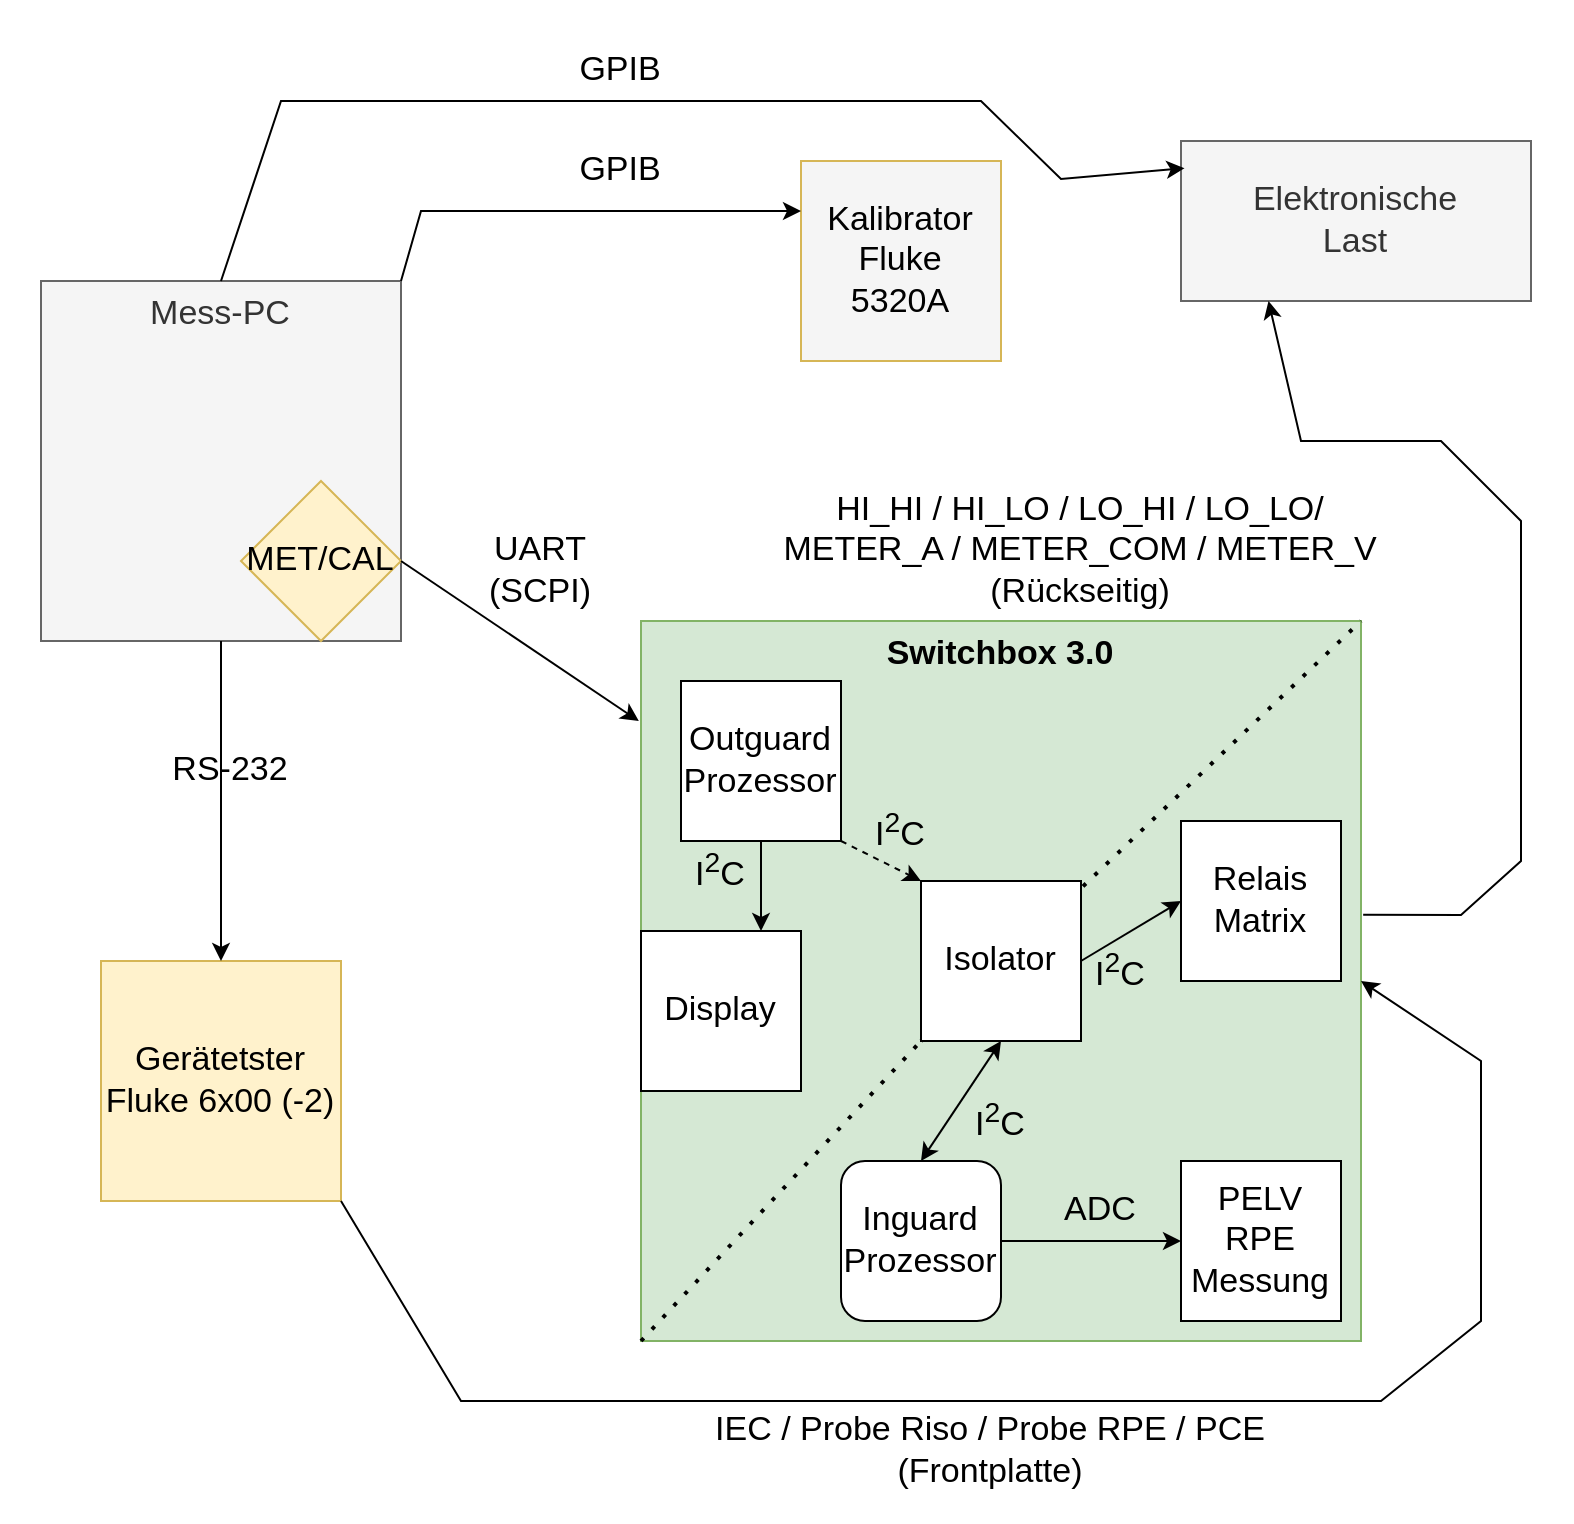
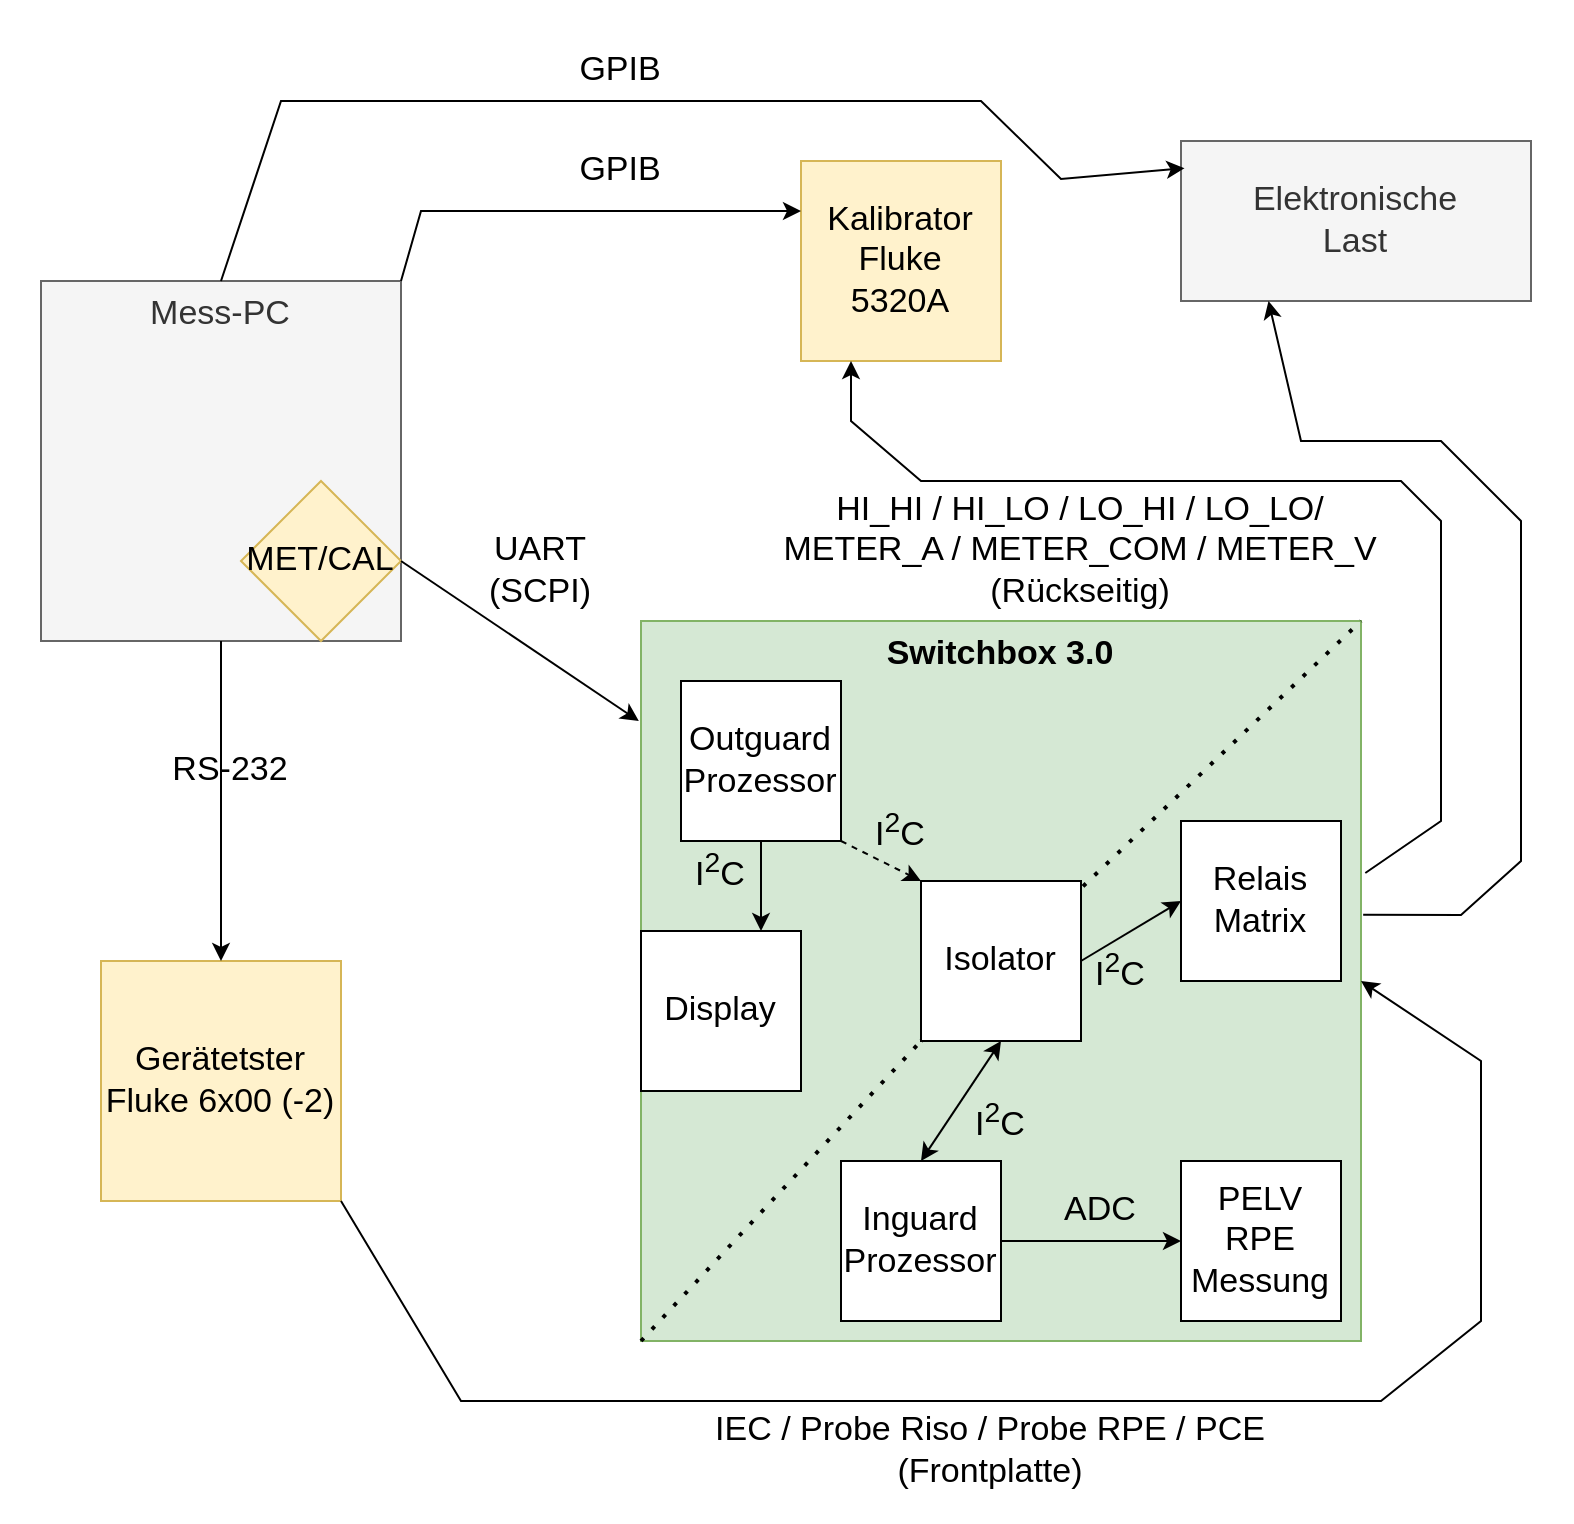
node "Kalibrator Fluke 5320A": fillcolor #f5f5f5 -> #fff2cc
edge "Switchbox 3.0" -> "Kalibrator Fluke 5320A": added
node "Inguard Prozessor": shape rounded rectangle -> rectangle
